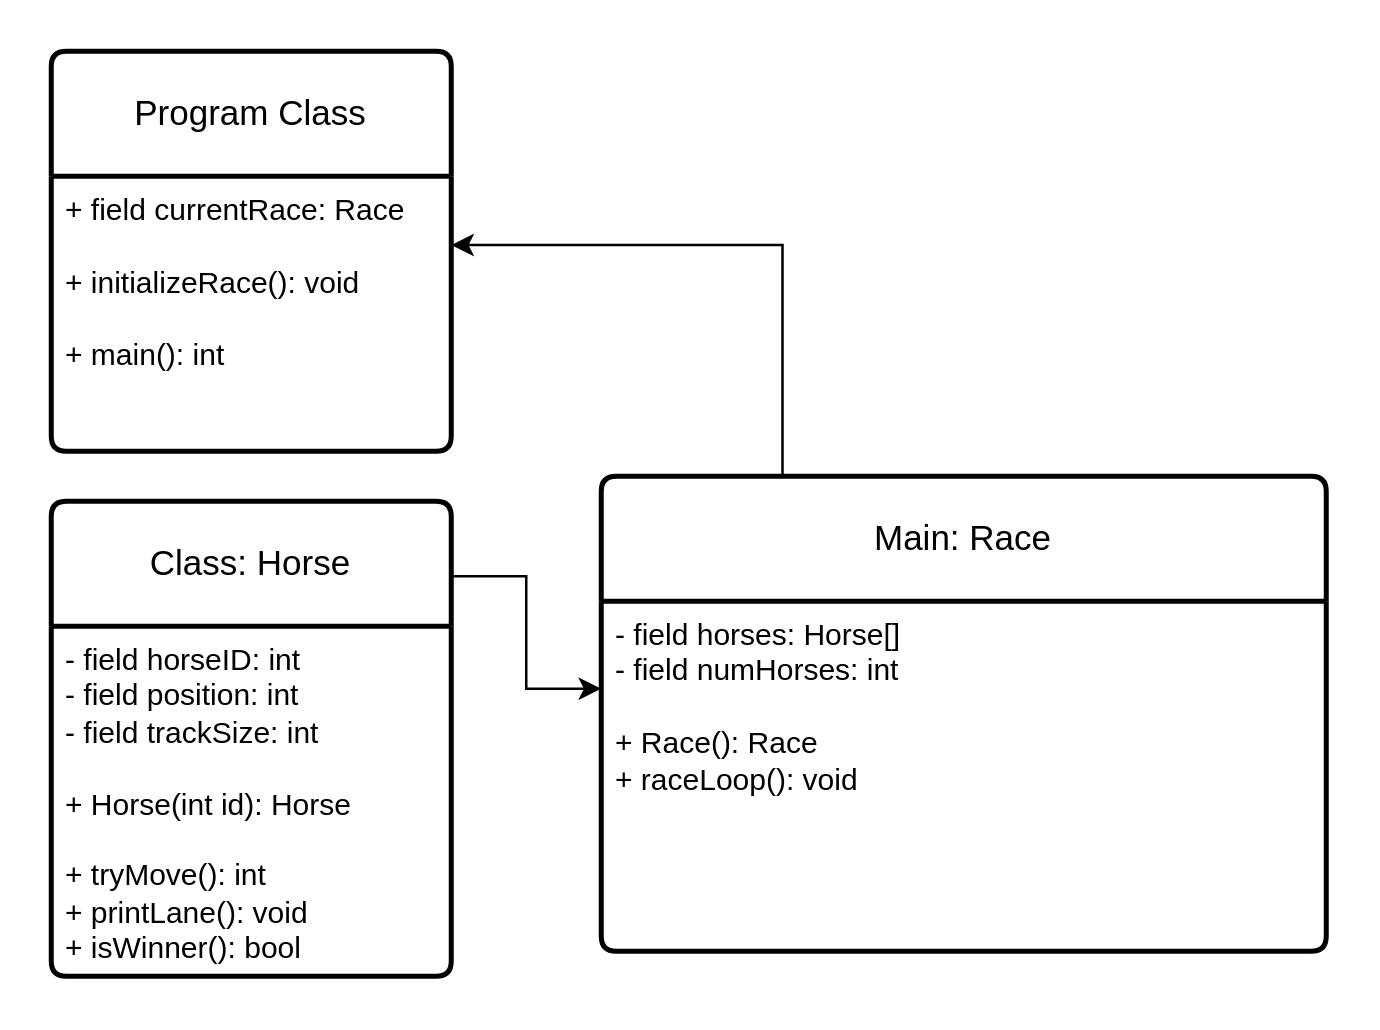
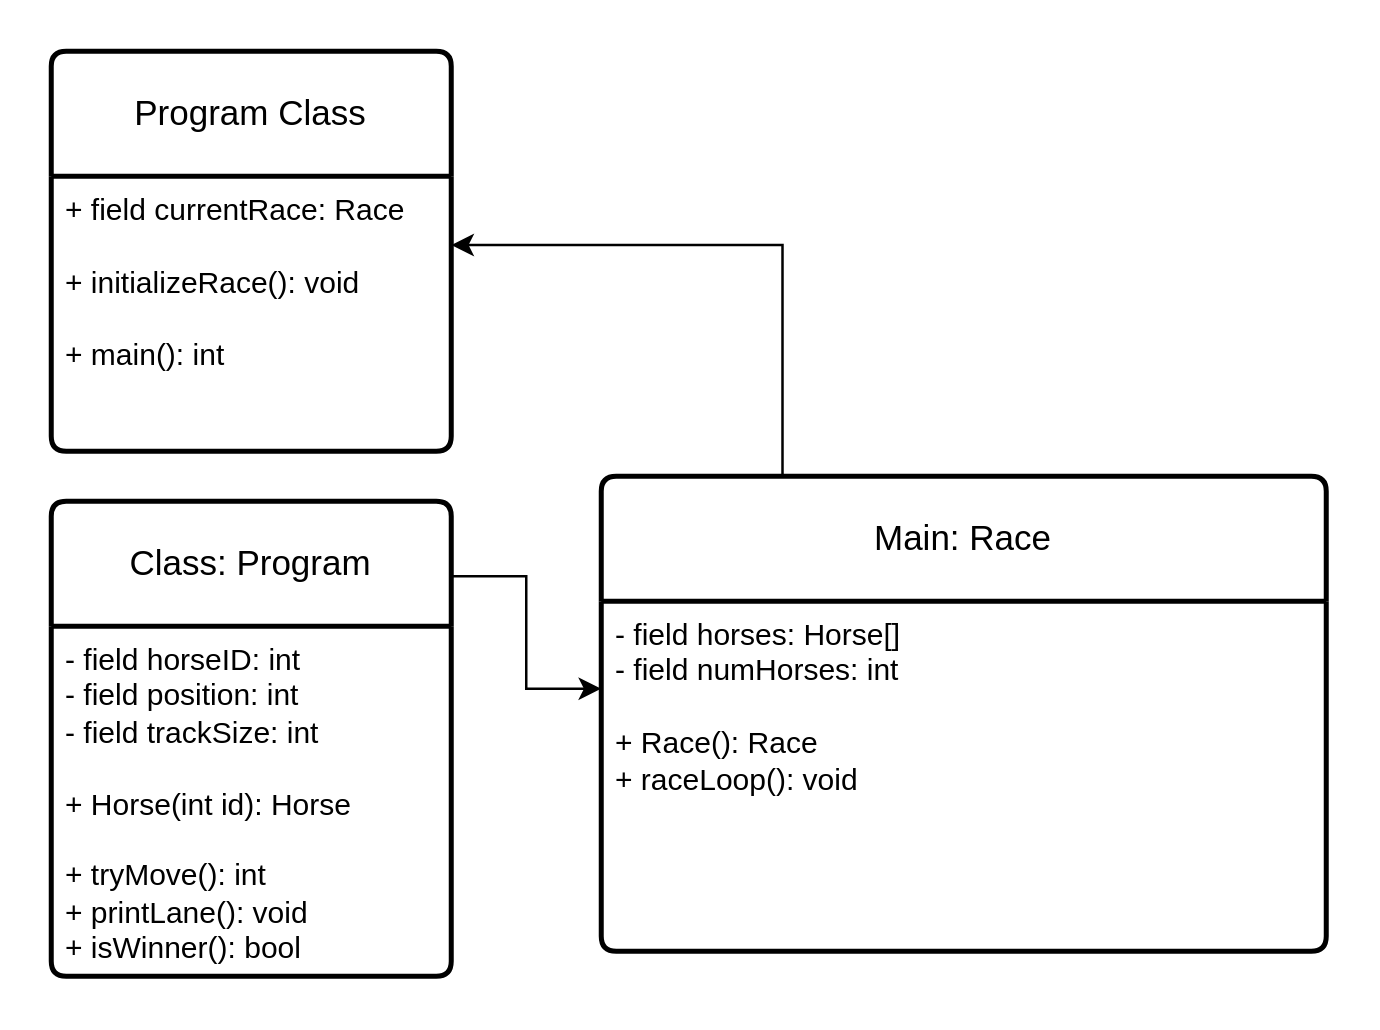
node "Class: Horse": label "Class: Horse" -> "Class: Program"
